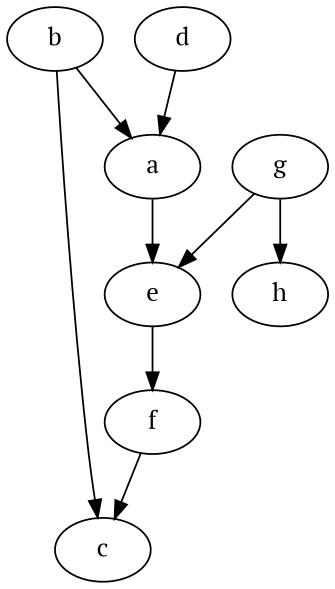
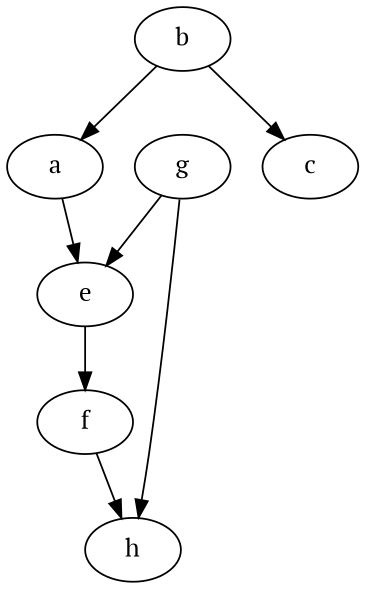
node "d": removed
edge "f" -> "c": now "f" -> "h"
